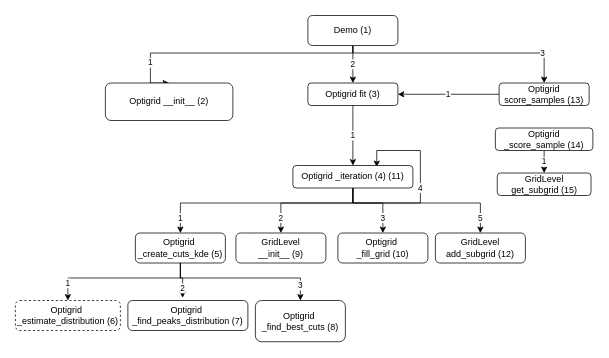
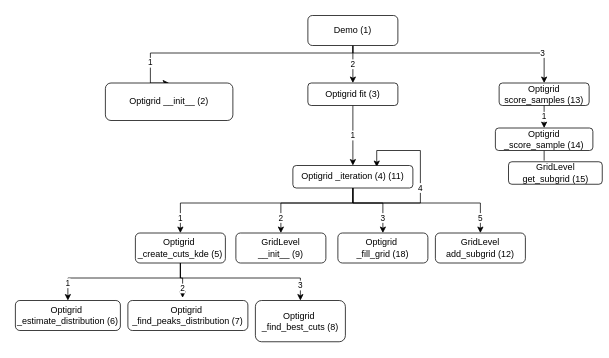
edge "Optigrid score_samples (13)" -> "Optigrid fit (3)": now "Optigrid score_samples (13)" -> "Optigrid _score_sample (14)"
node "GridLevel get_subgrid (15)": moved (544, 184) -> (555, 173)
node "Optigrid _fill_grid (10)": label "Optigrid _fill_grid (10)" -> "Optigrid _fill_grid (18)"
node "Optigrid _estimate_distribution (6)": style dashed -> solid
